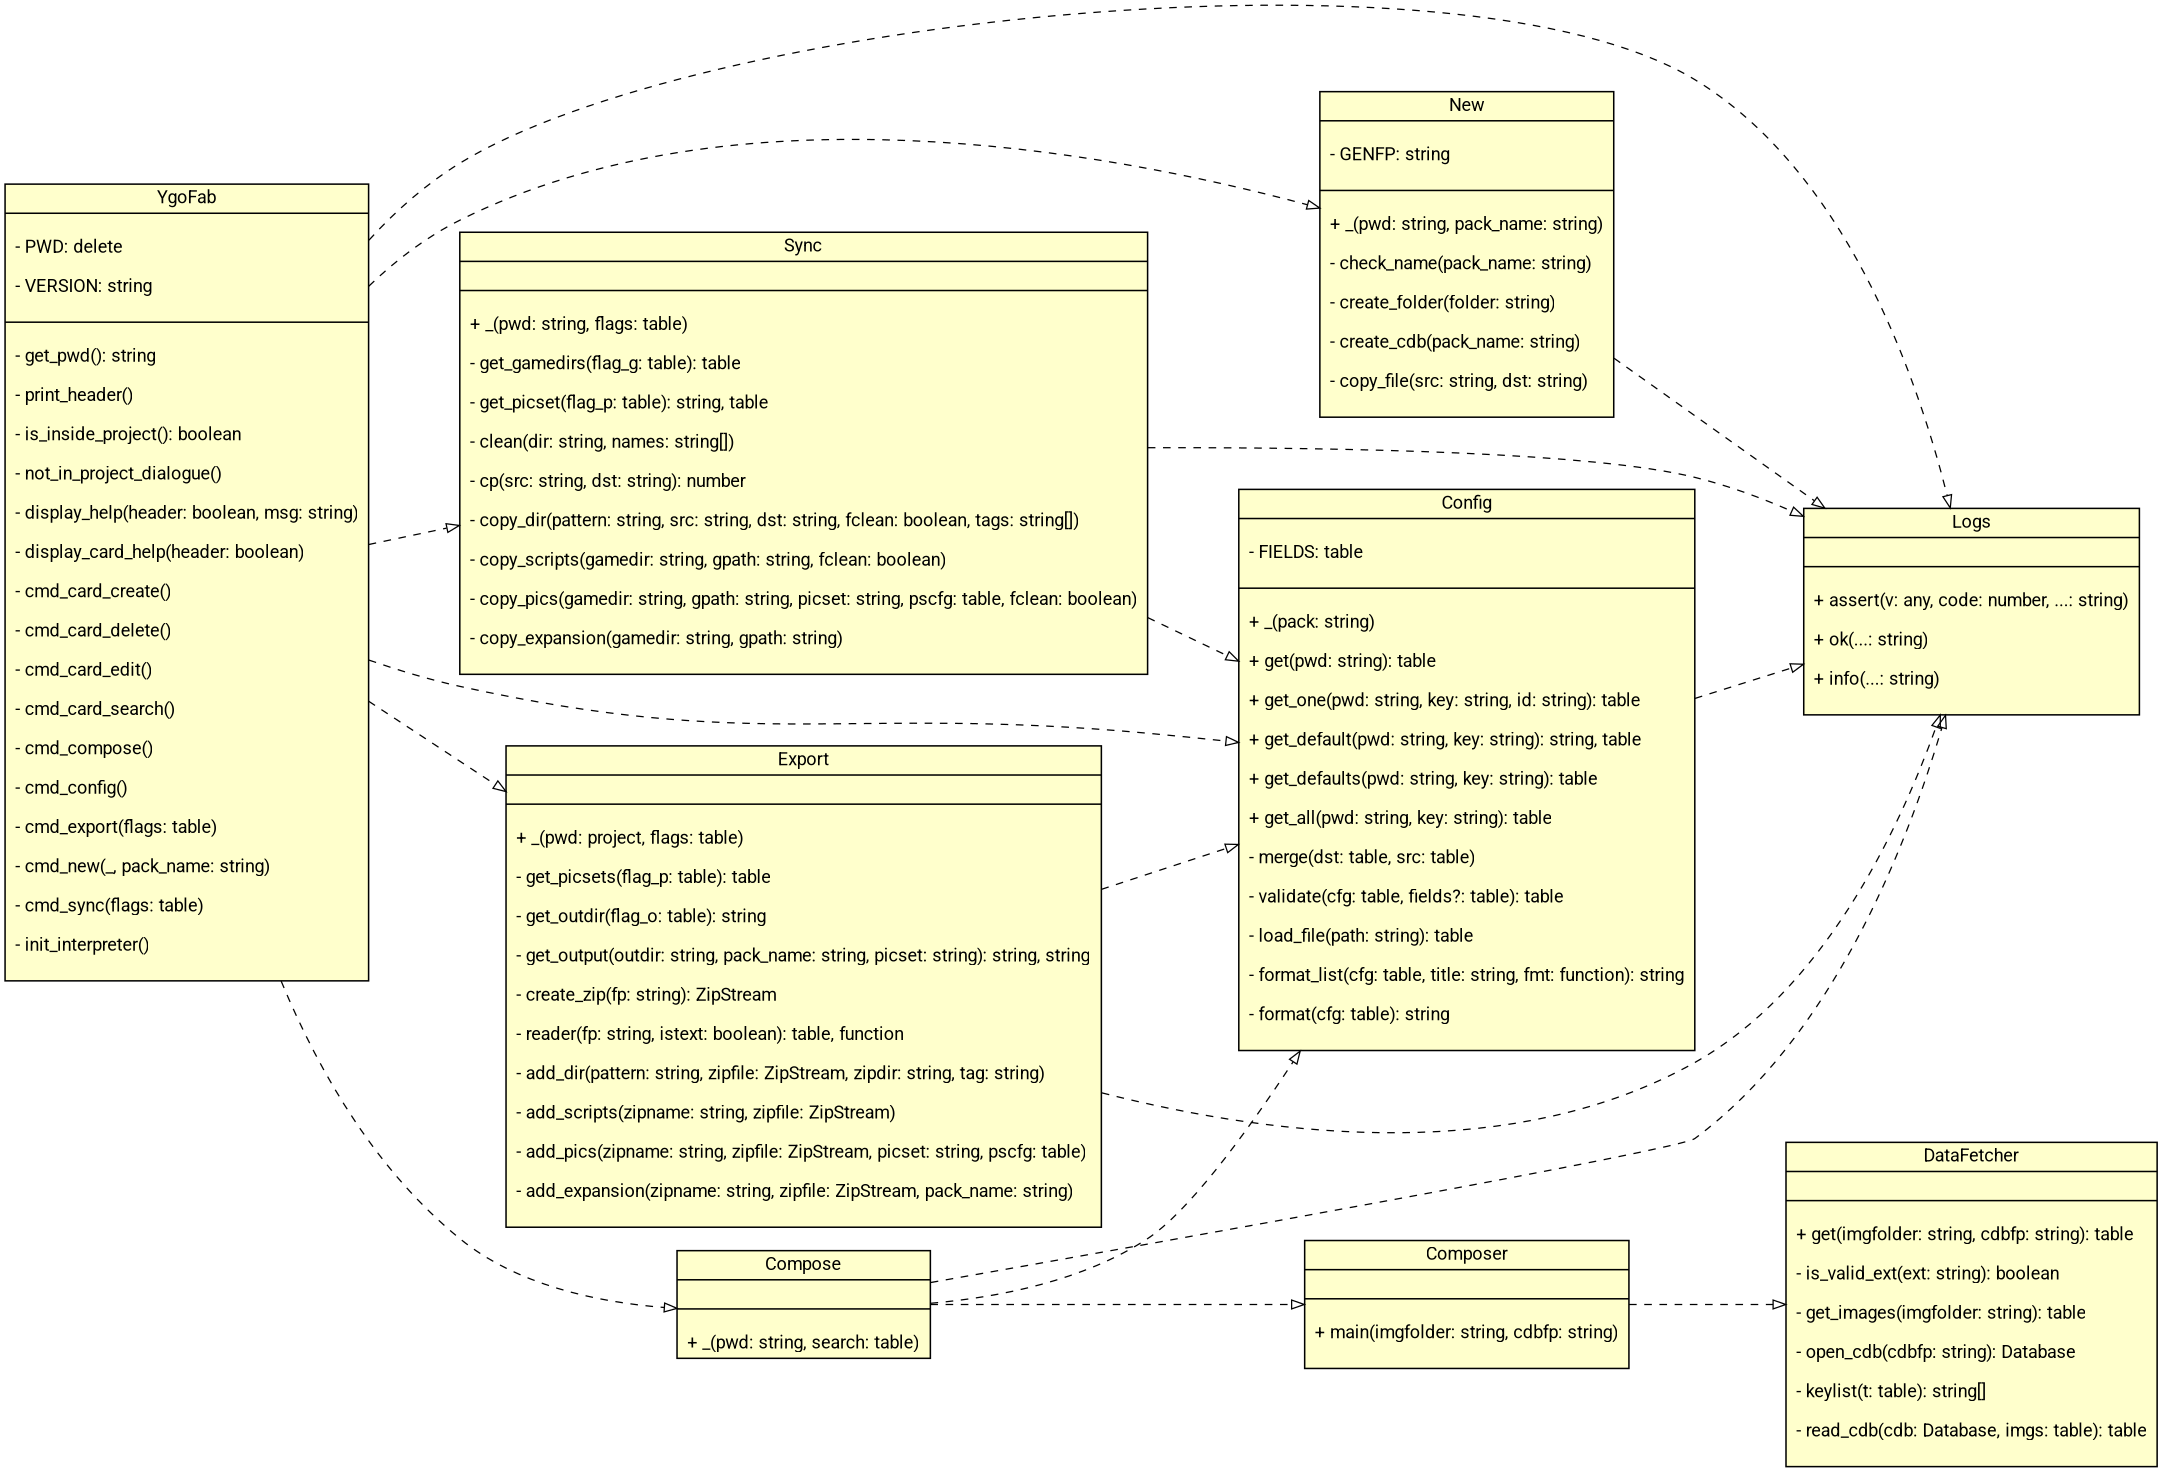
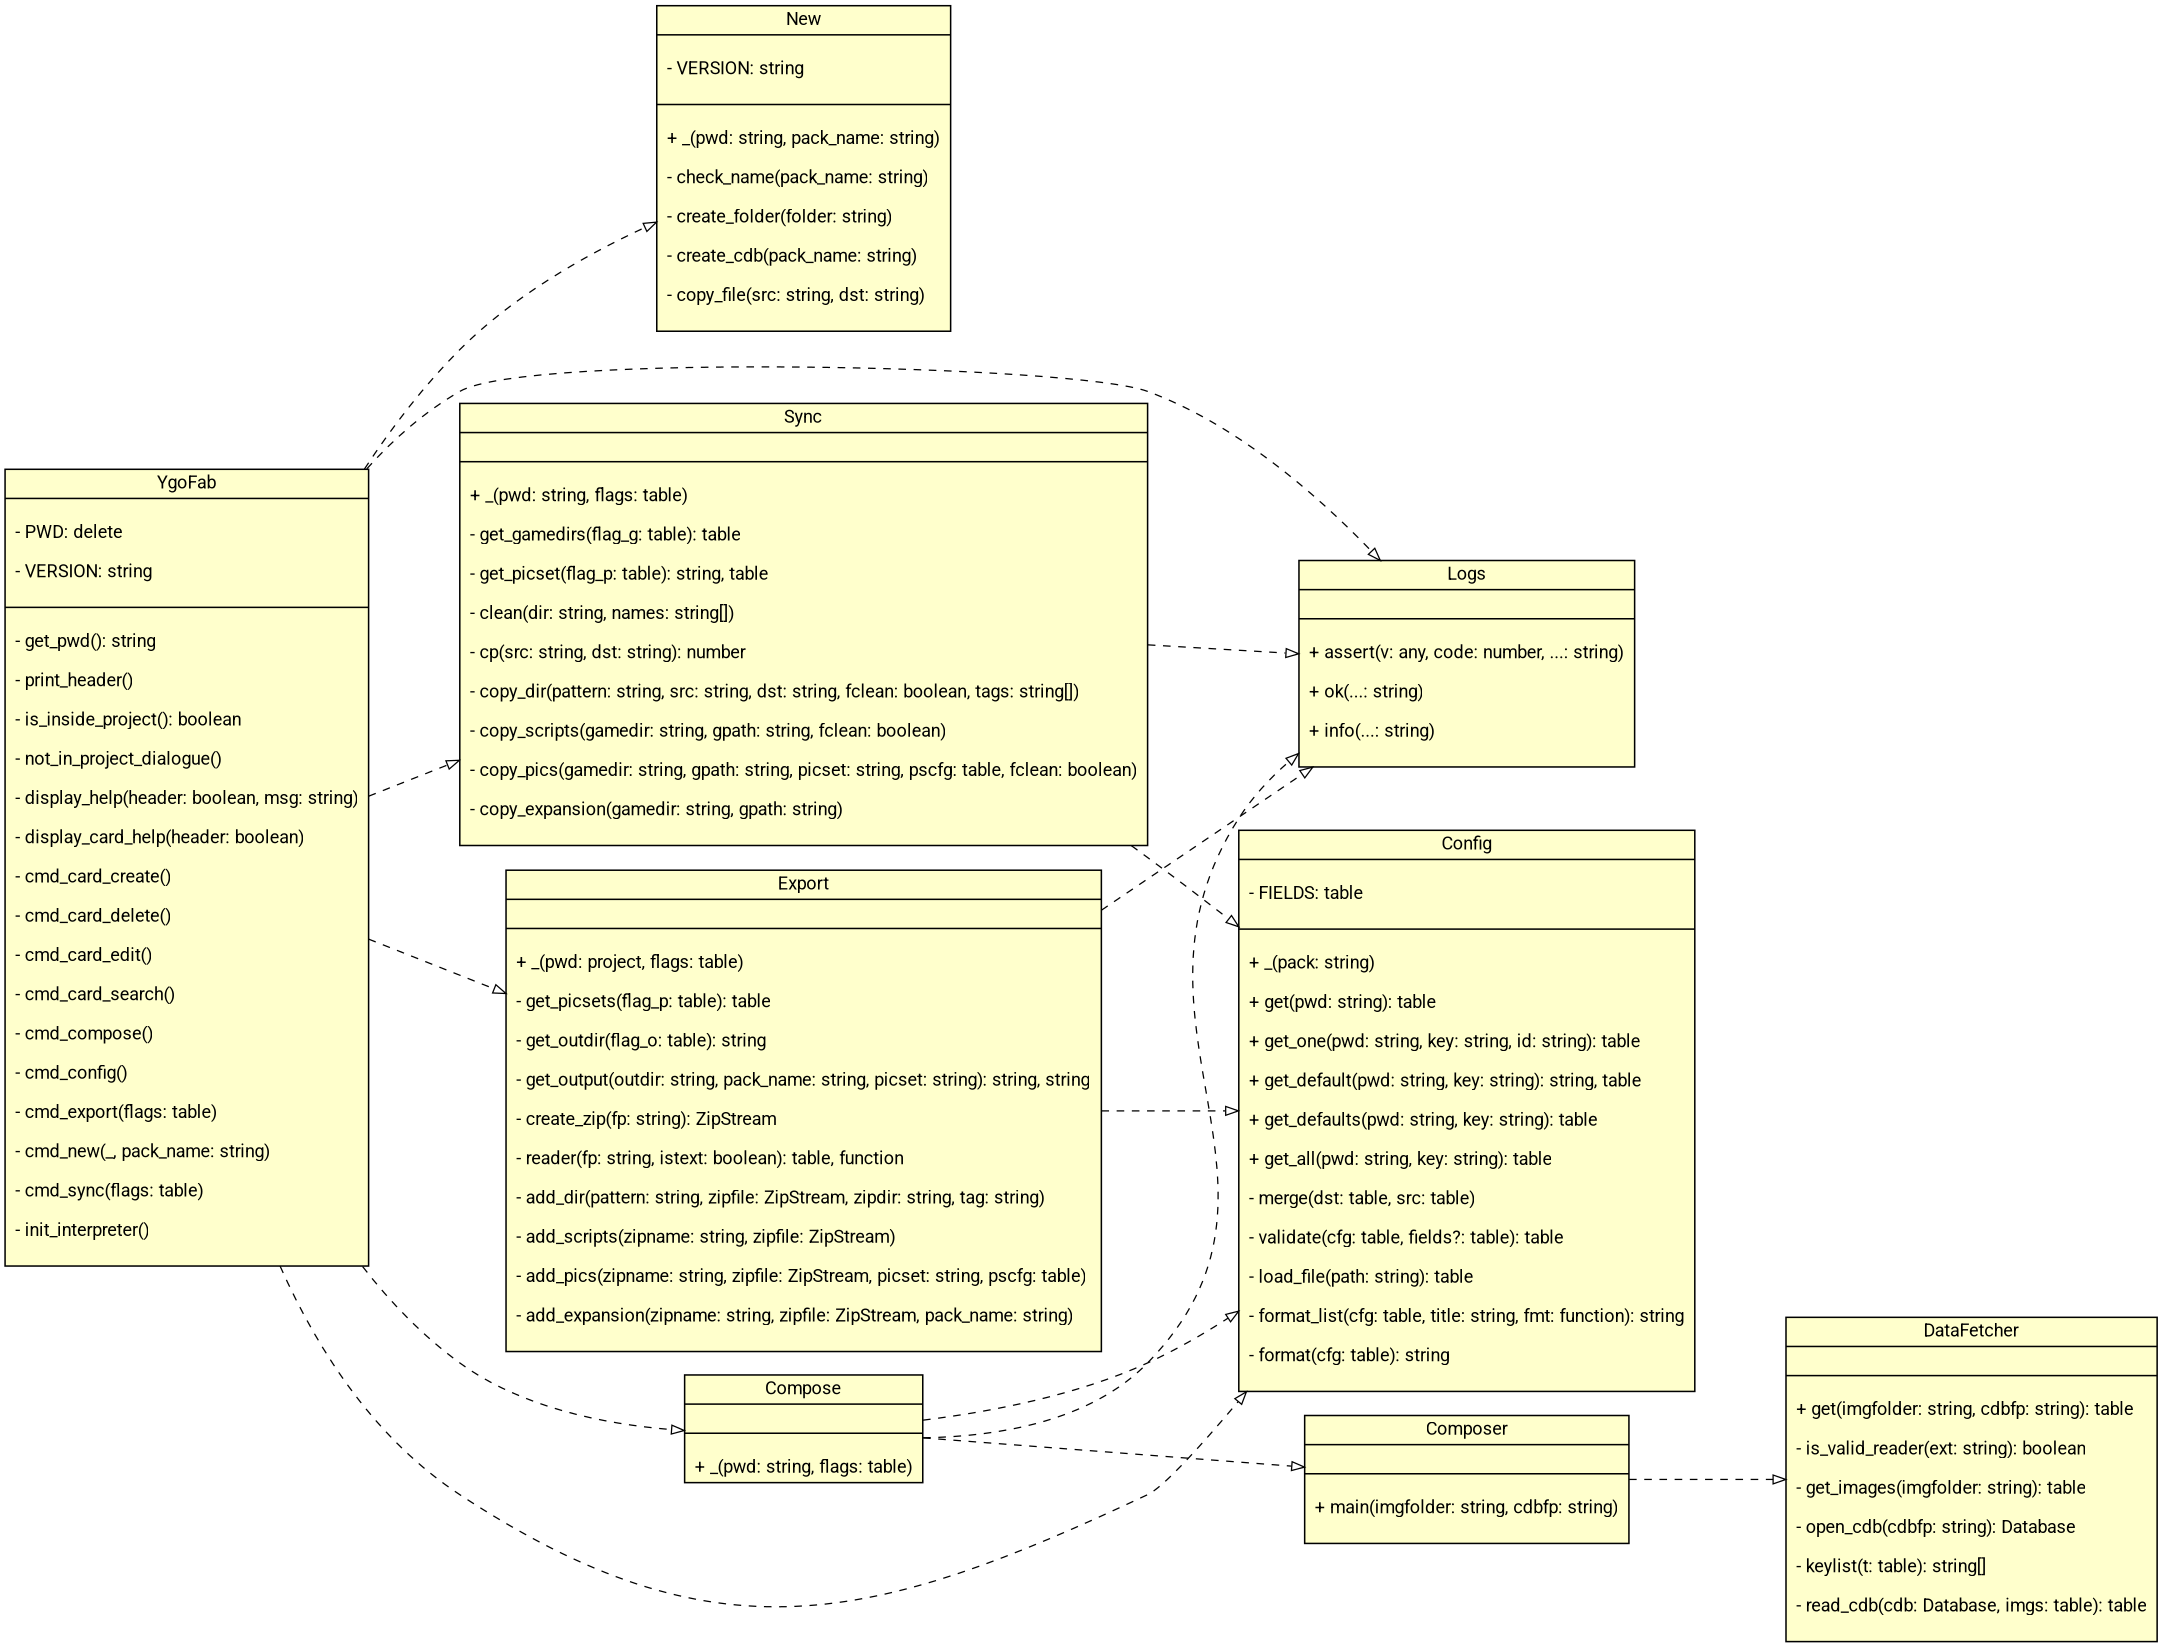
node "New": text "- GENFP: string" -> "- VERSION: string"
edge "New" -- "Logs": removed
edge "Logs" -- "Config": removed
node "DataFetcher": text "- is_valid_ext(ext: string): boolean" -> "- is_valid_reader(ext: string): boolean"
node "Compose": text "+ _(pwd: string, search: table)" -> "+ _(pwd: string, flags: table)"
